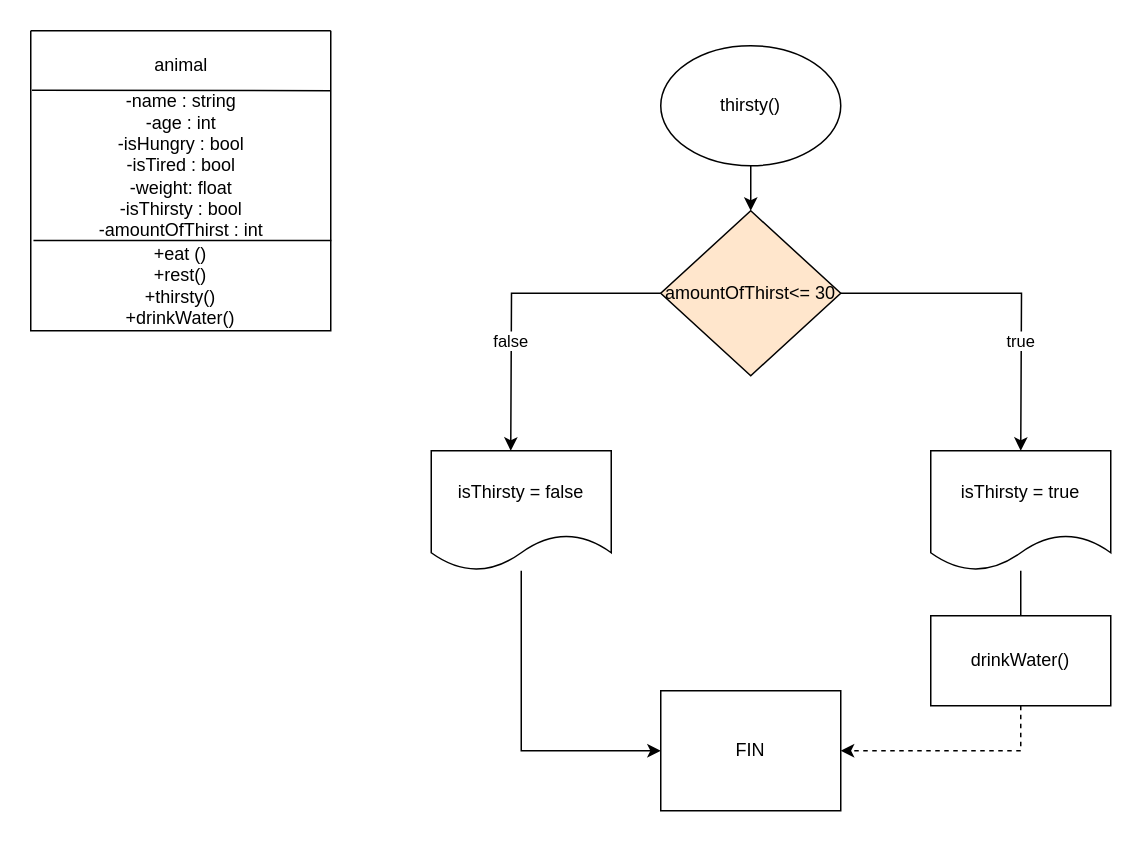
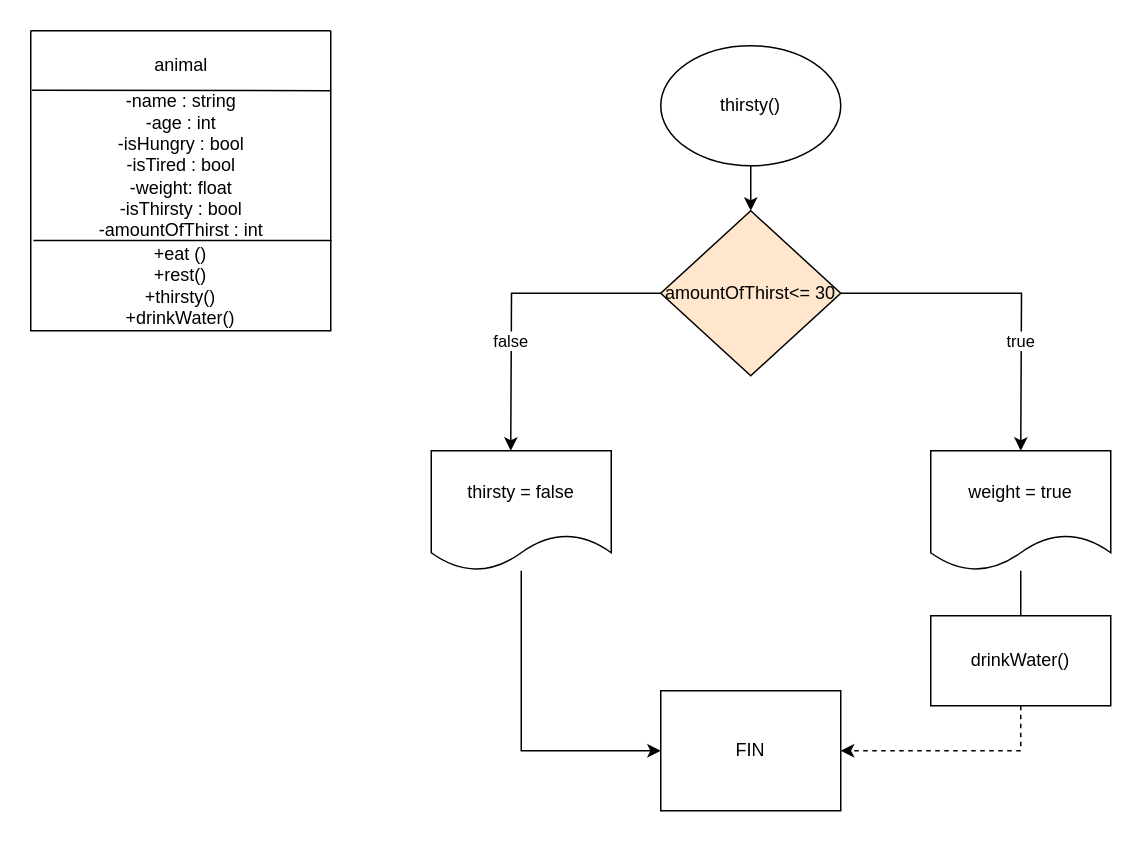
node "isThirsty = false": label "isThirsty = false" -> "thirsty = false"
node "isThirsty = true": label "isThirsty = true" -> "weight = true"
